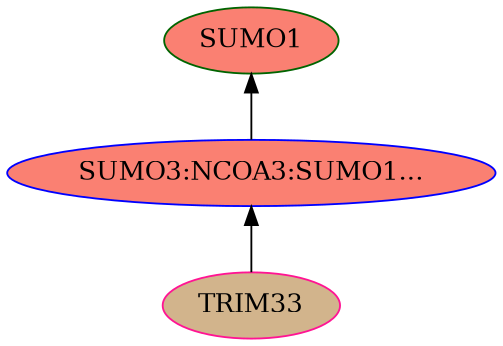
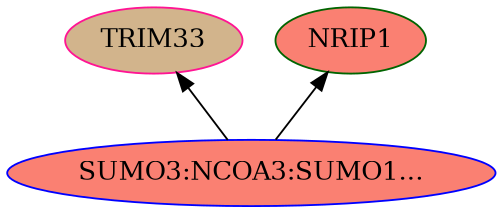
node "SUMO1": label "SUMO1" -> "NRIP1"
edge "TRIM33" -> "SUMO3:NCOA3:SUMO1...": reversed
